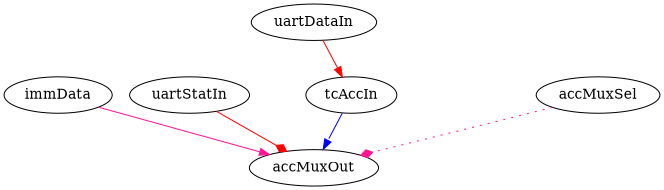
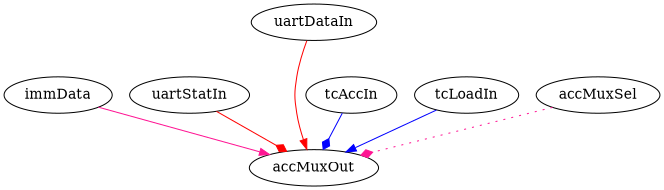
edge "uartDataIn" -> "tcAccIn": now "uartDataIn" -> "accMuxOut"
node "tcLoadIn": added
edge "tcAccIn" -> "accMuxOut": arrowhead normal -> diamond
